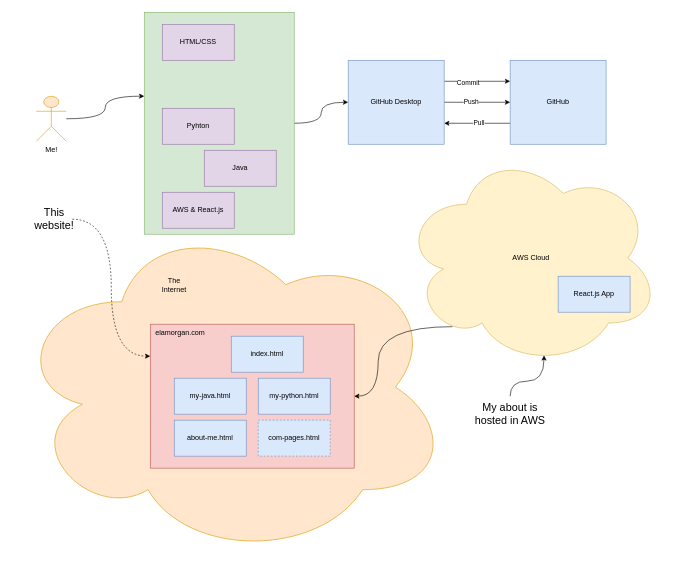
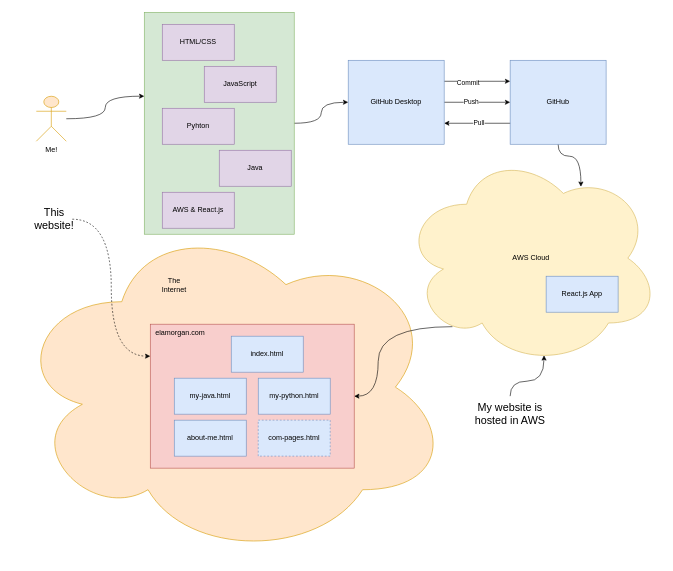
node "JavaScript": added
edge "GitHub" -> "AWS Cloud": added
node "Java": moved (240, 168) -> (255, 168)
node "React.js App": moved (594, 294) -> (582, 294)
node "My about is hosted in AWS": label "My about is hosted in AWS" -> "My website is hosted in AWS"
